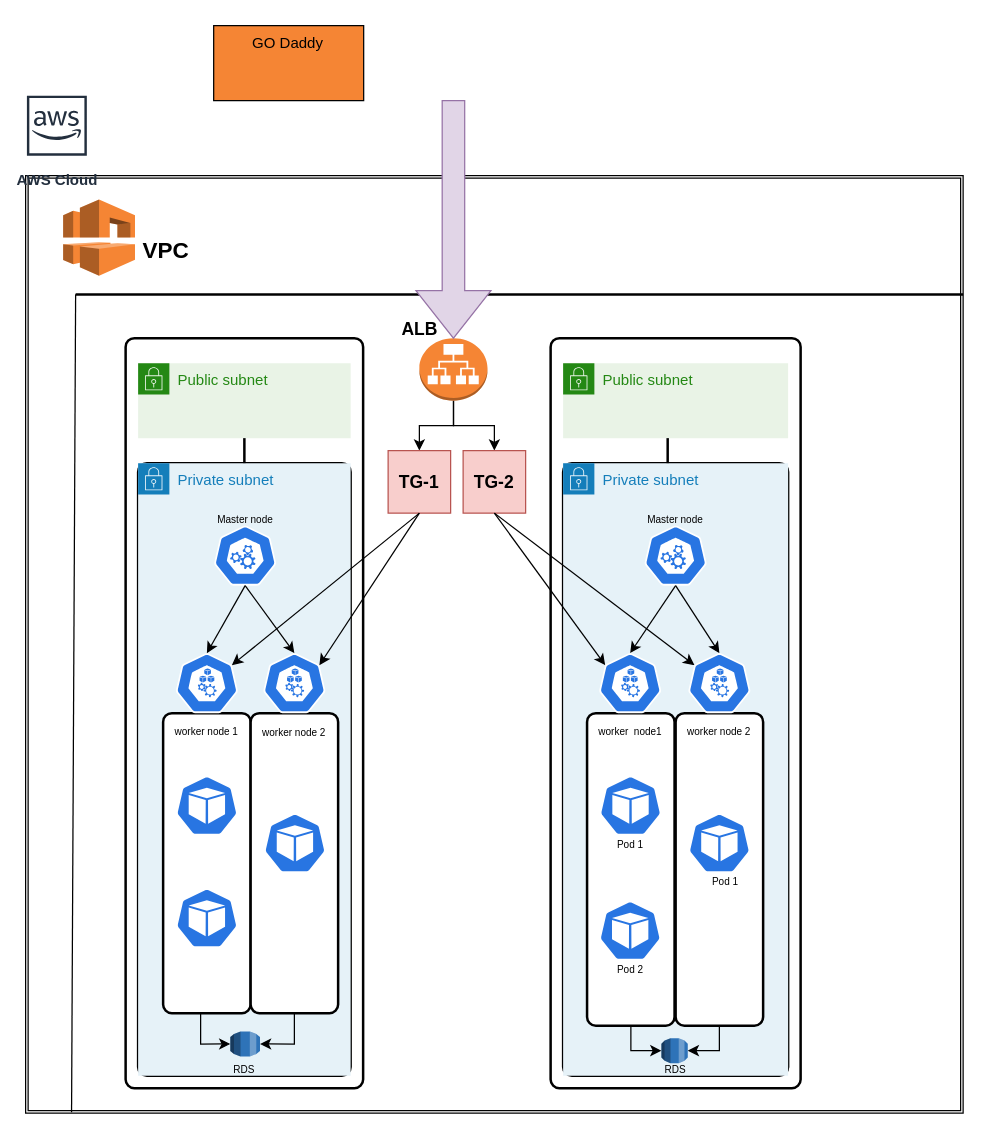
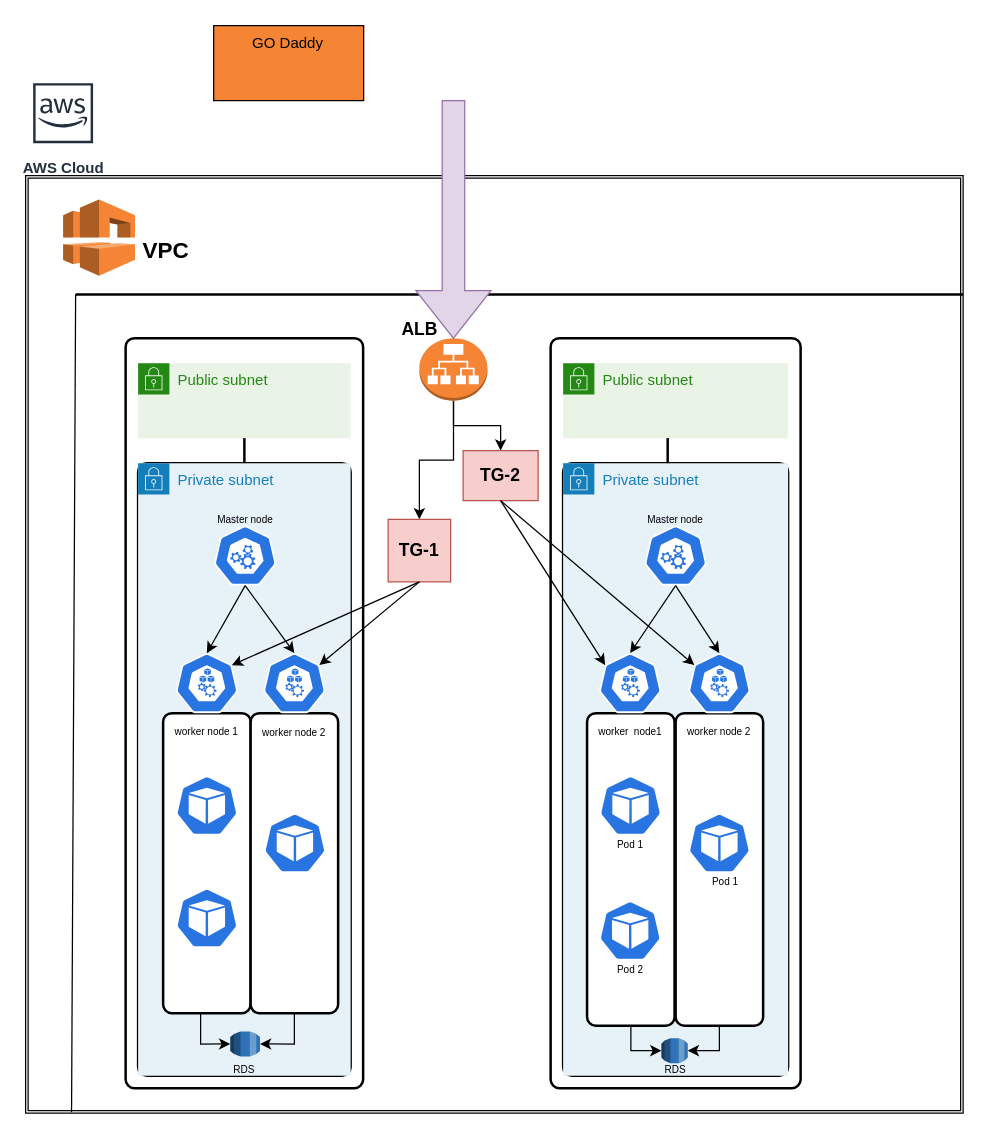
node "AWS Cloud": moved (57, 126) -> (63, 113)
node "TG-1": moved (419, 482) -> (419, 551)
node "TG-2": size 63x63 -> 75x50
